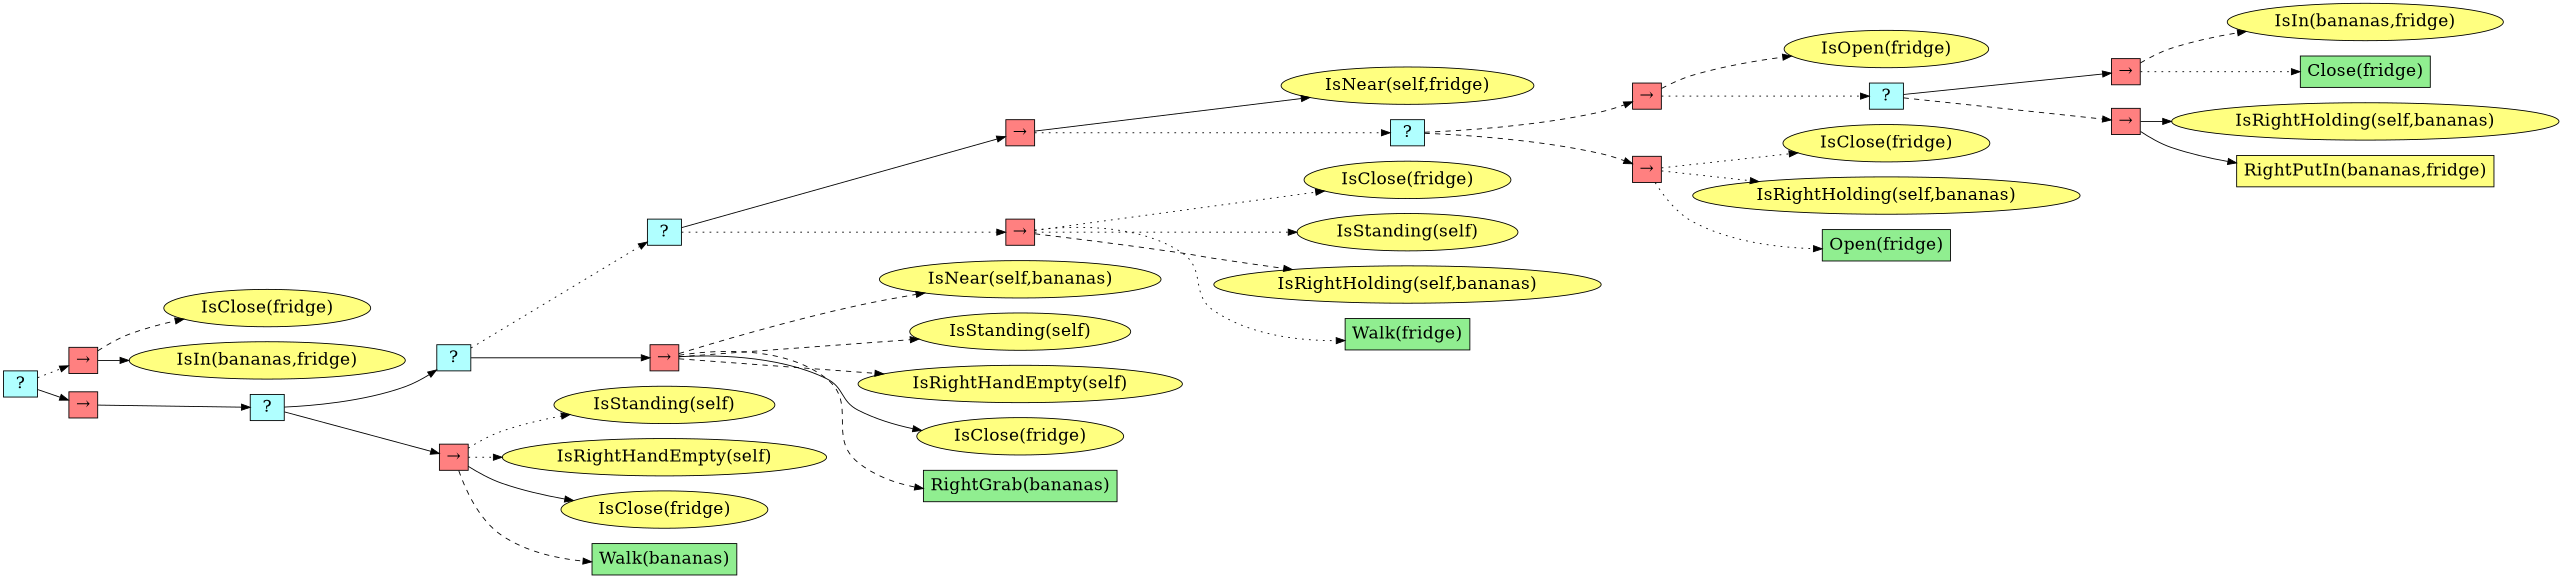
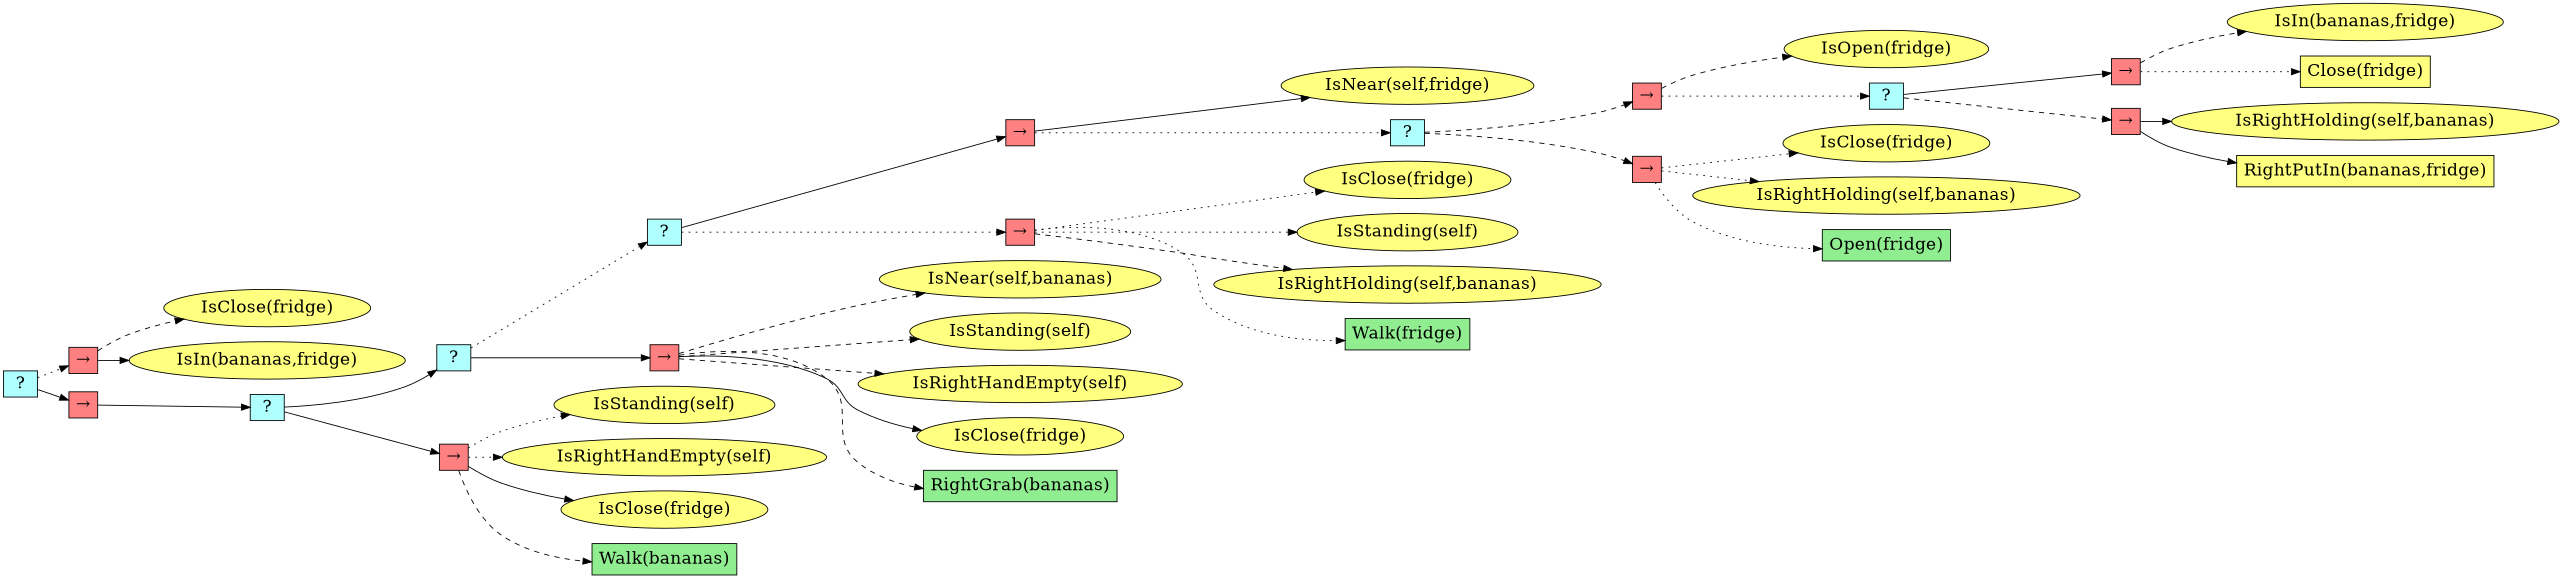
node "Close(fridge)": fillcolor lightgreen -> #ffff80
